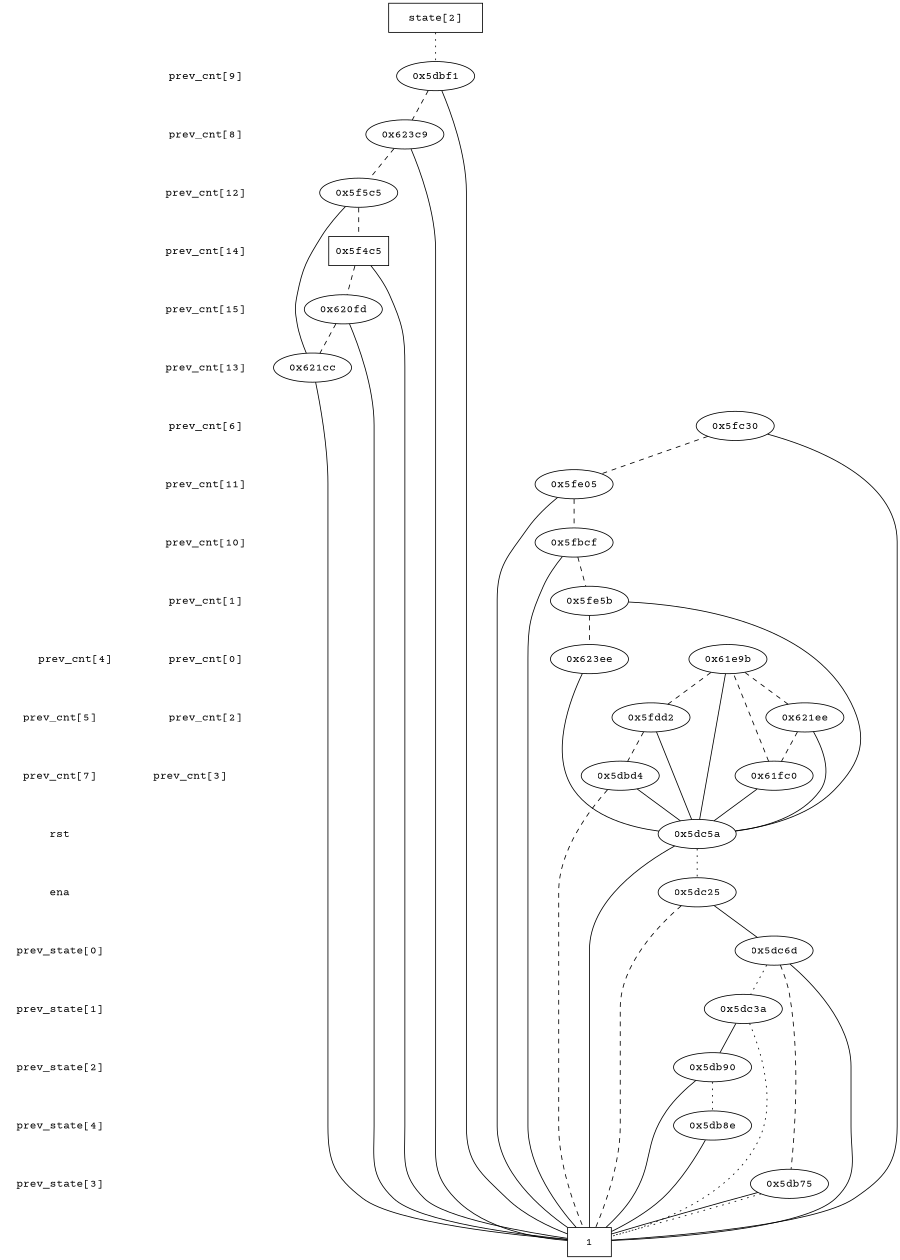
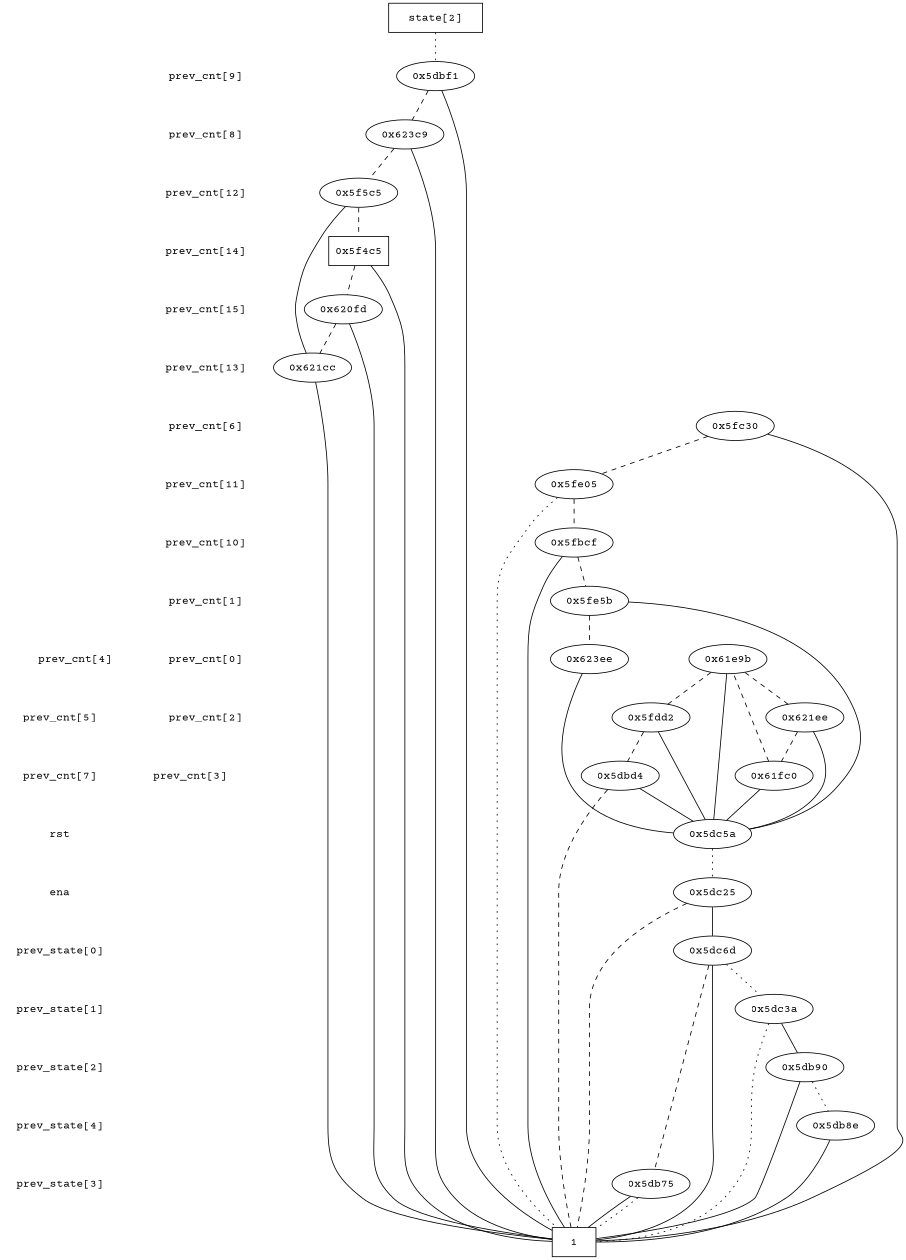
edge "0x5fe05" -- "1": style solid -> dotted
edge "0x5dc5a" -- "1": removed
